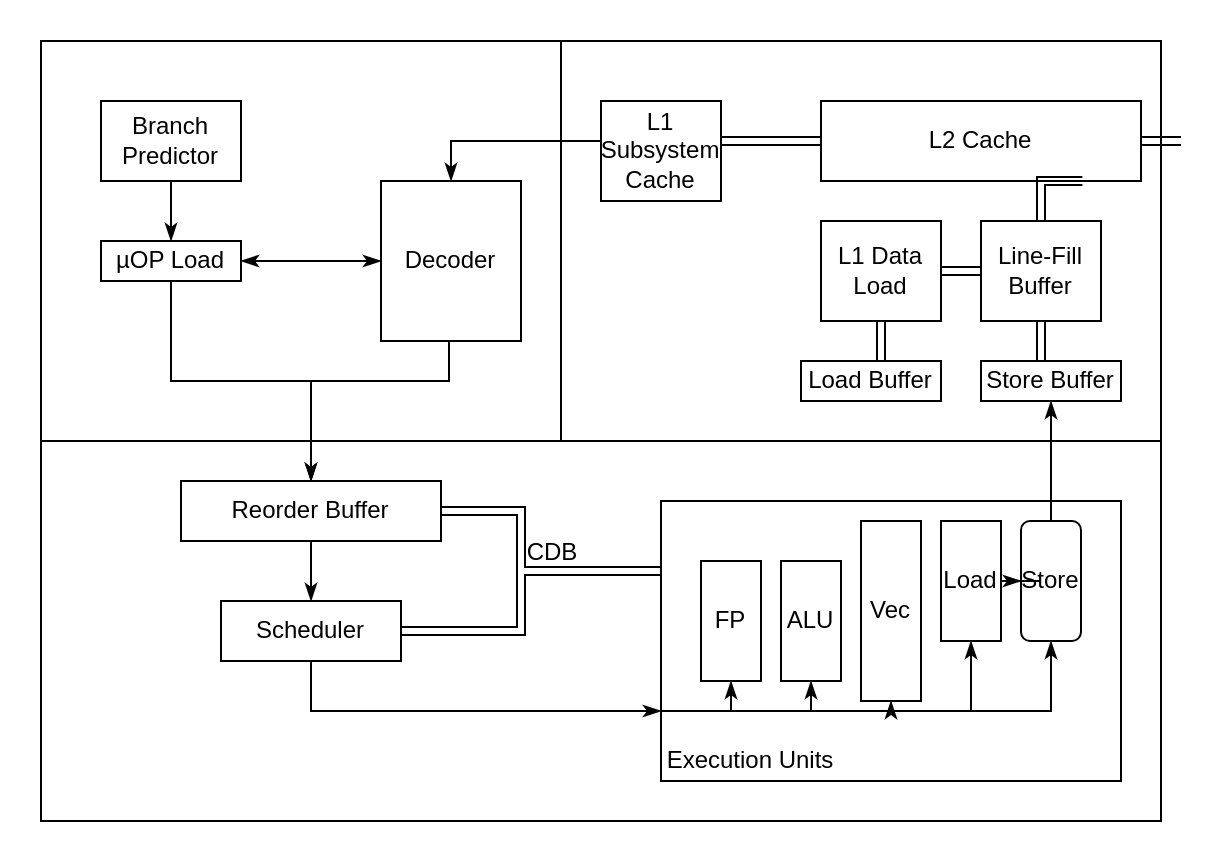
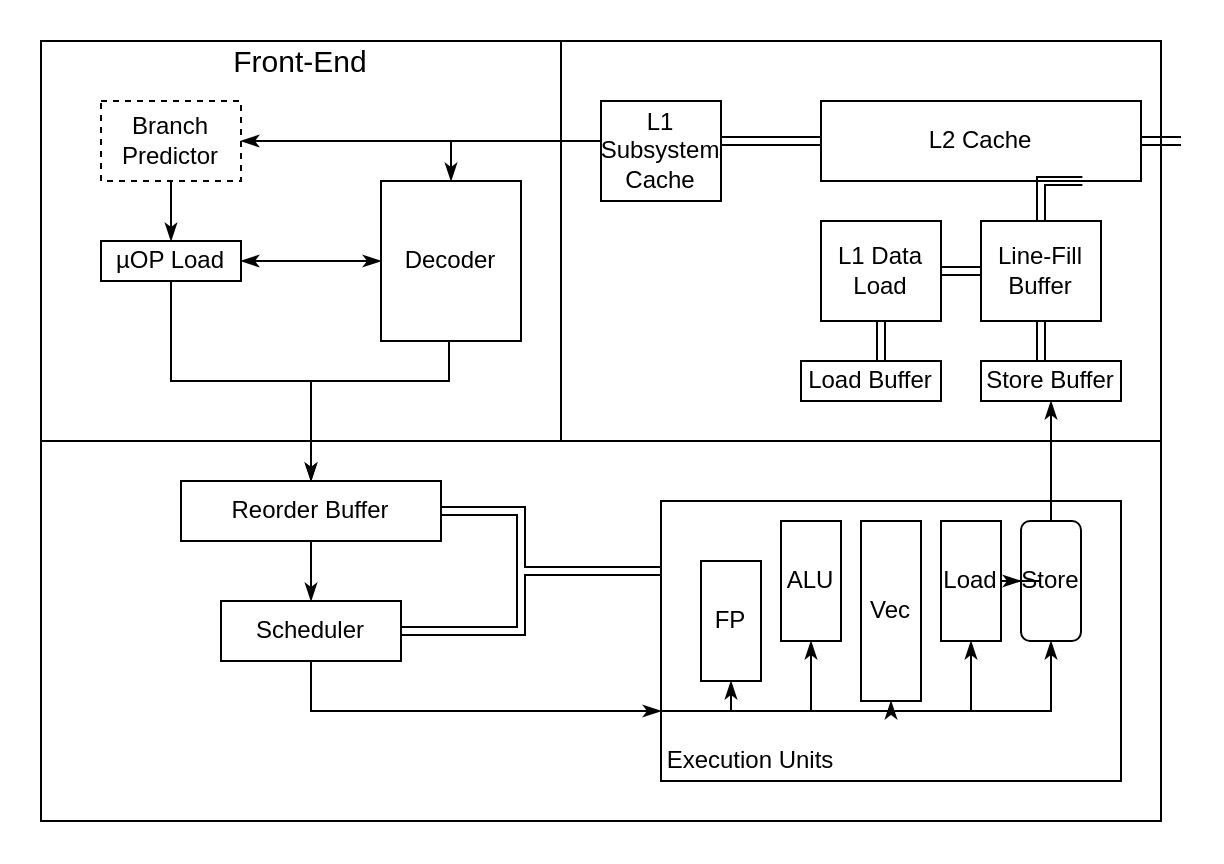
node "Front-End": added
node "Branch Predictor": style solid -> dashed
edge "L1 Subsystem Cache" -> "Branch Predictor": added
node "CDB": removed
node "ALU": moved (811, 621) -> (811, 581)
